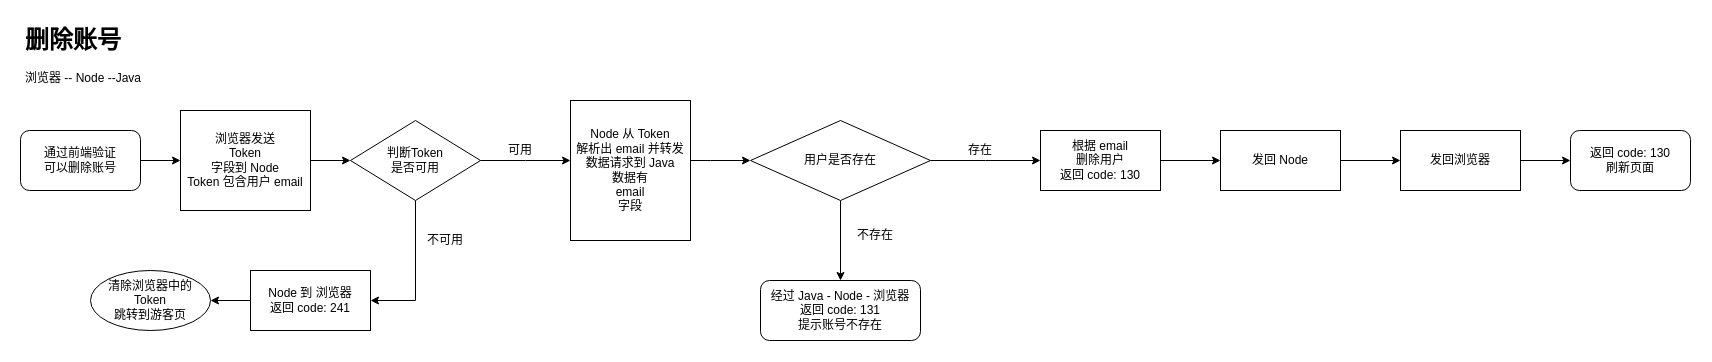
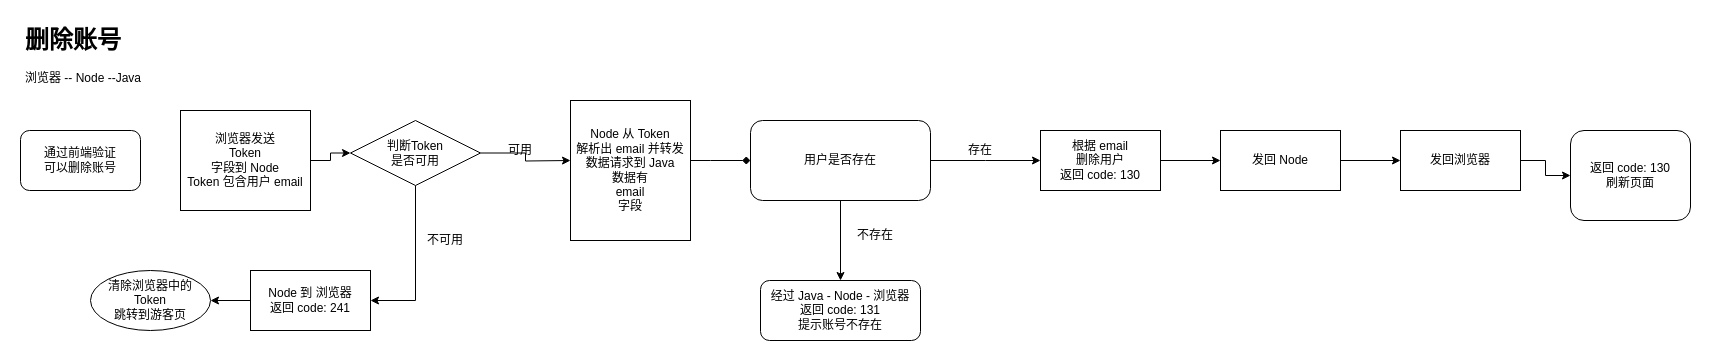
edge "通过前端验证 可以删除账号" -> "浏览器发送 Token 字段到 Node Token 包含用户 email": removed
node "判断Token 是否可用": size 130x80 -> 130x65
edge "Node 从 Token 解析出 email 并转发 数据请求到 Java 数据有 email 字段" -> "用户是否存在": arrowhead classic -> diamond
node "用户是否存在": shape diamond -> rounded rectangle
node "返回 code: 130 刷新页面": size 120x60 -> 120x90
